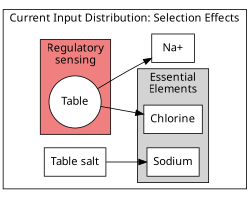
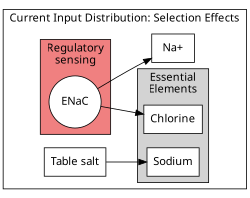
node "Table": label "Table" -> "ENaC"
